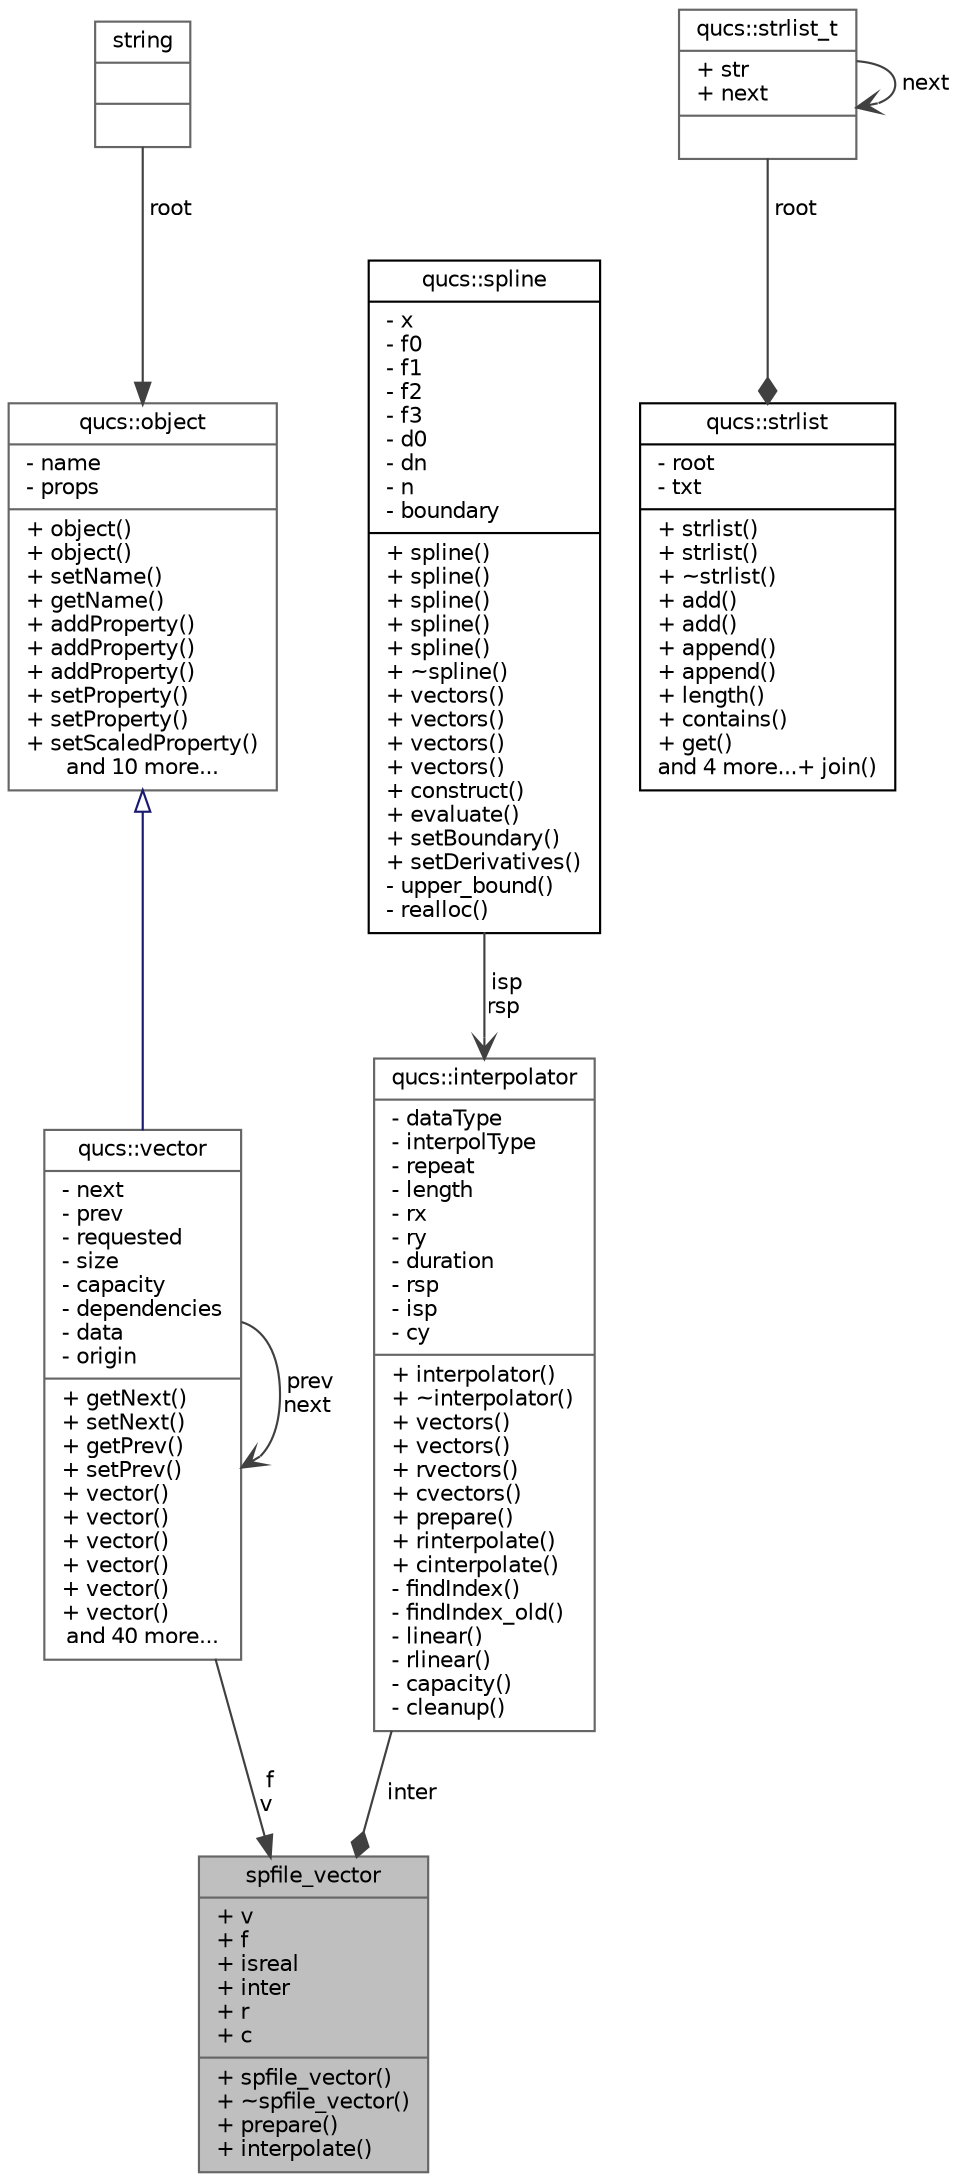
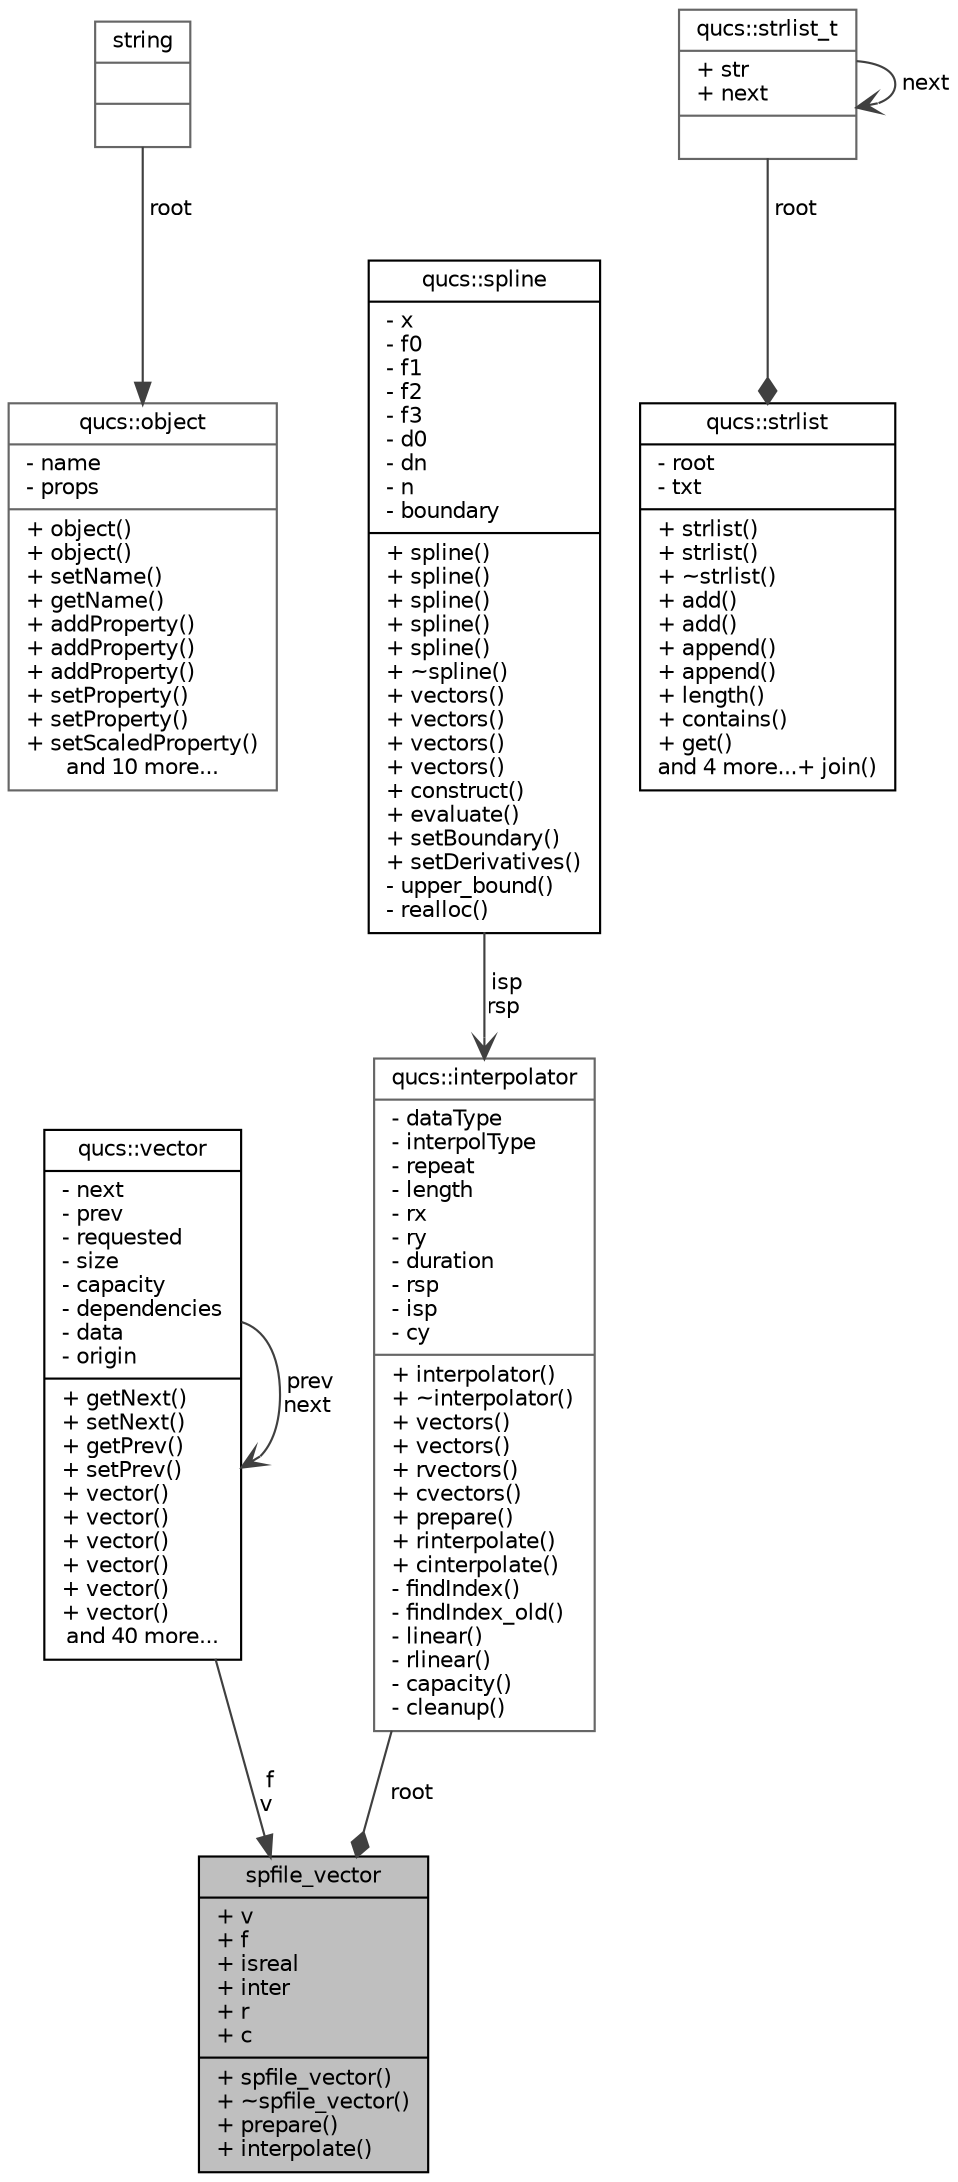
edge "qucs::vector" -> "qucs::object": removed
node "qucs::vector": color gray40 -> black
edge "qucs::interpolator" -> "spfile_vector": label " inter" -> " root"
node "spfile_vector": color gray40 -> black
